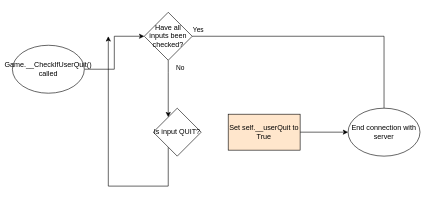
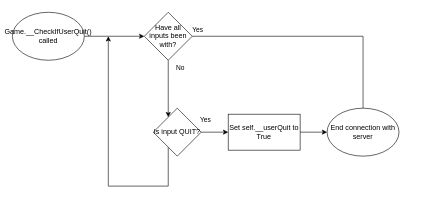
node "Have all inputs been checked?": label "Have all inputs been checked?" -> "Have all inputs been with?"
node "Game.__CheckIfUserQuit() called": moved (48, 69) -> (48, 36)
edge "Is input QUIT?" -> "Set self.__userQuit to True": added, label "Yes"
node "Set self.__userQuit to True": fillcolor #ffe6cc -> #ffffff
node "End connection with server": moved (384, 132) -> (363, 132)
